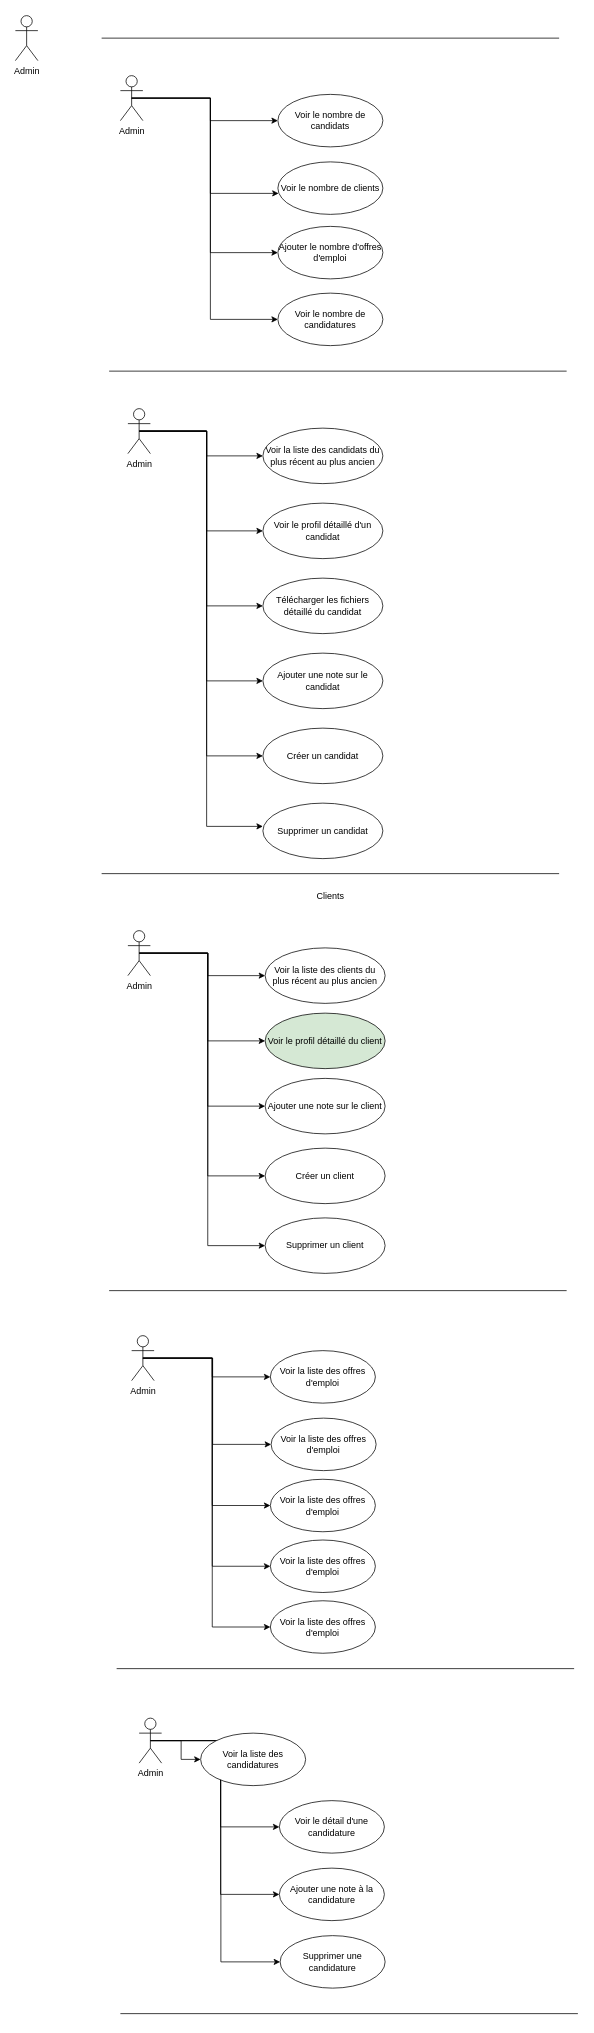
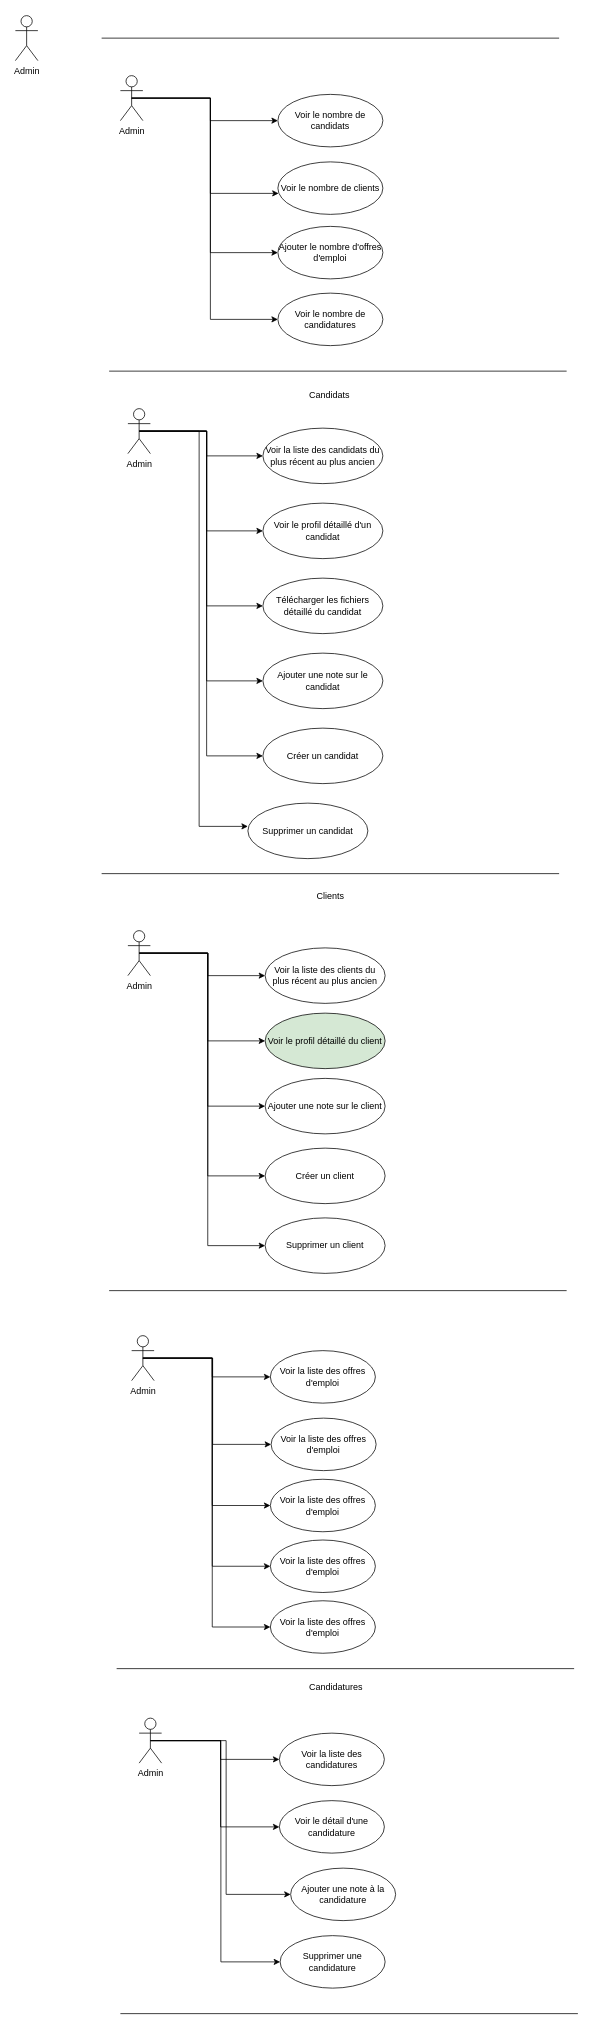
node "Candidats": added
node "Supprimer un candidat": moved (323, 831) -> (308, 831)
node "Candidatures": added
node "Voir la liste des candidatures": moved (253, 1759) -> (332, 1759)
node "Ajouter une note à la candidature": moved (332, 1894) -> (343, 1894)
